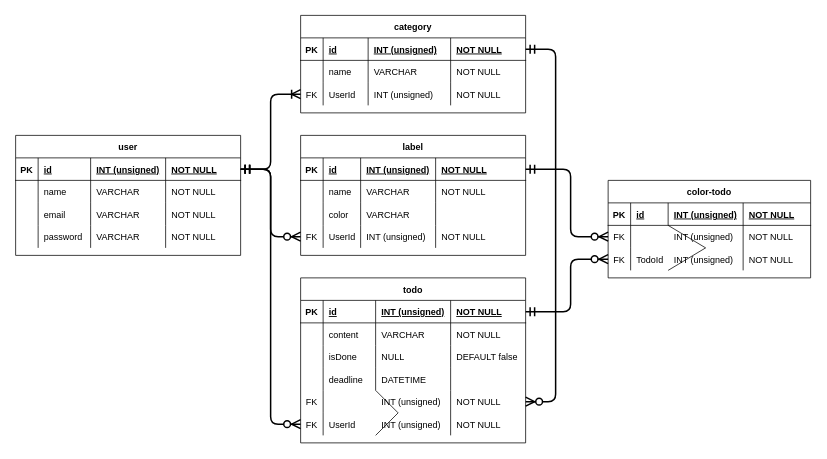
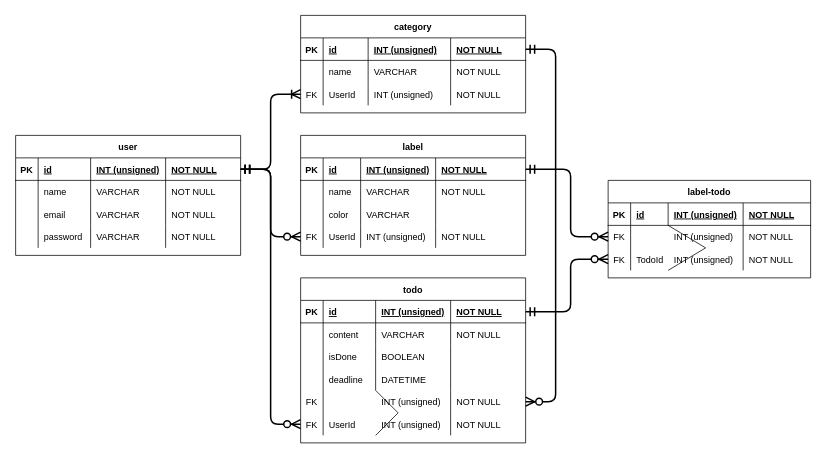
node "color-todo": label "color-todo" -> "label-todo"
node "NULL": label "NULL" -> "BOOLEAN"
node "DEFAULT false": removed
